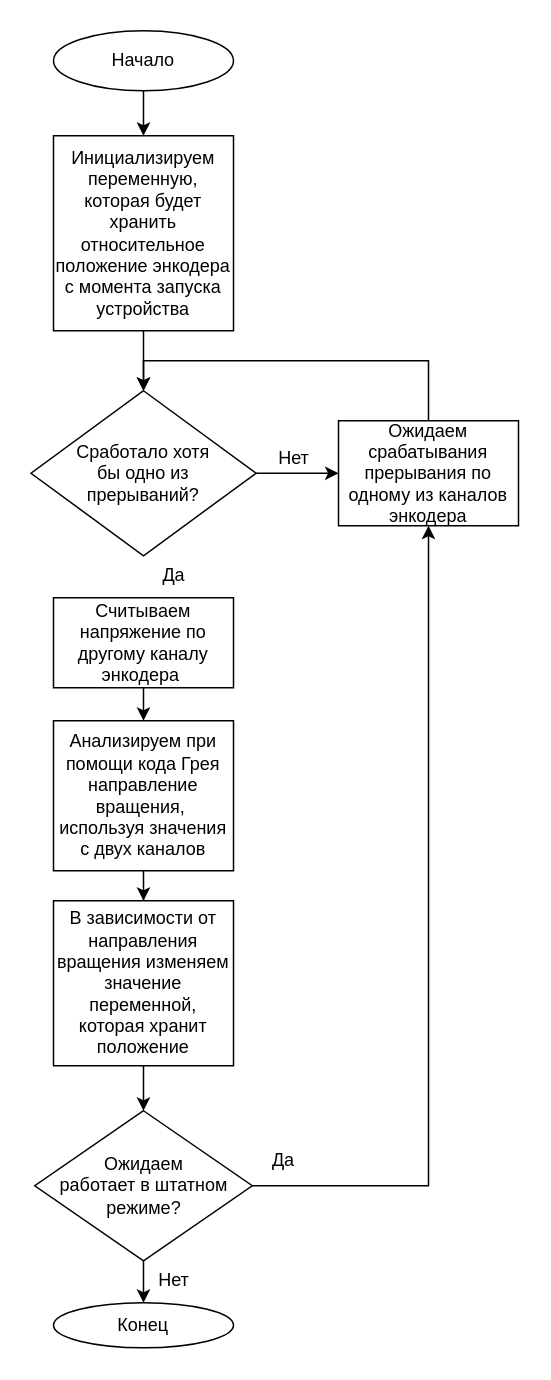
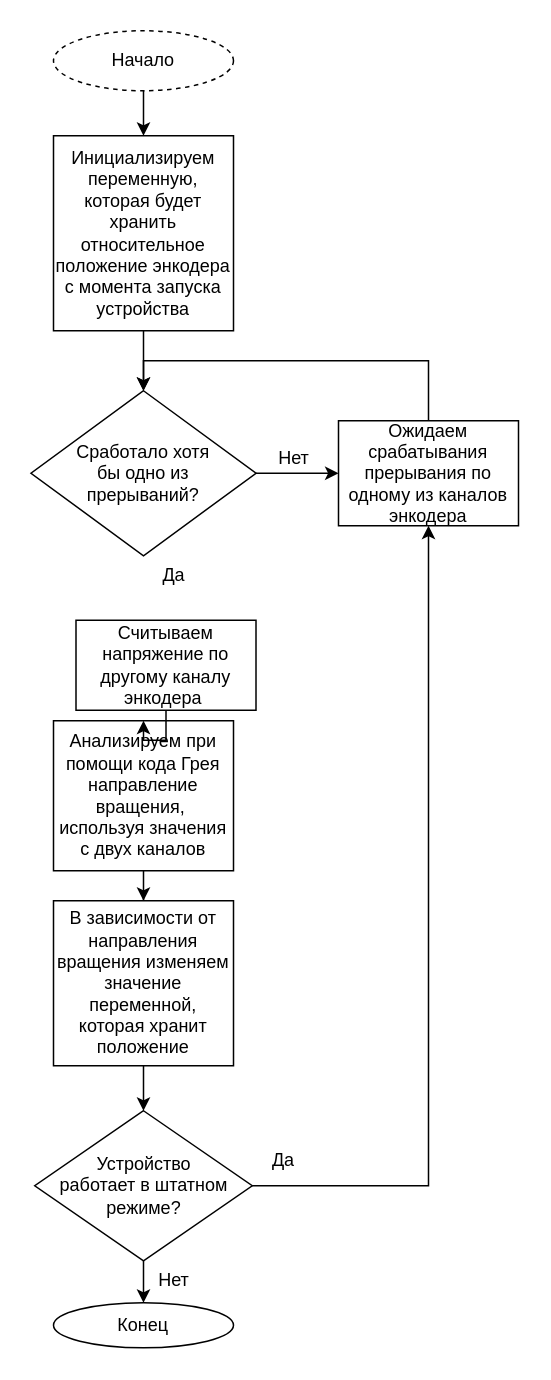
node "Начало": style solid -> dashed
node "Считываем напряжение по другому каналу энкодера": moved (143, 643) -> (166, 665)
node "Ожидаем работает в штатном режиме?": label "Ожидаем работает в штатном режиме?" -> "Устройство работает в штатном режиме?"
